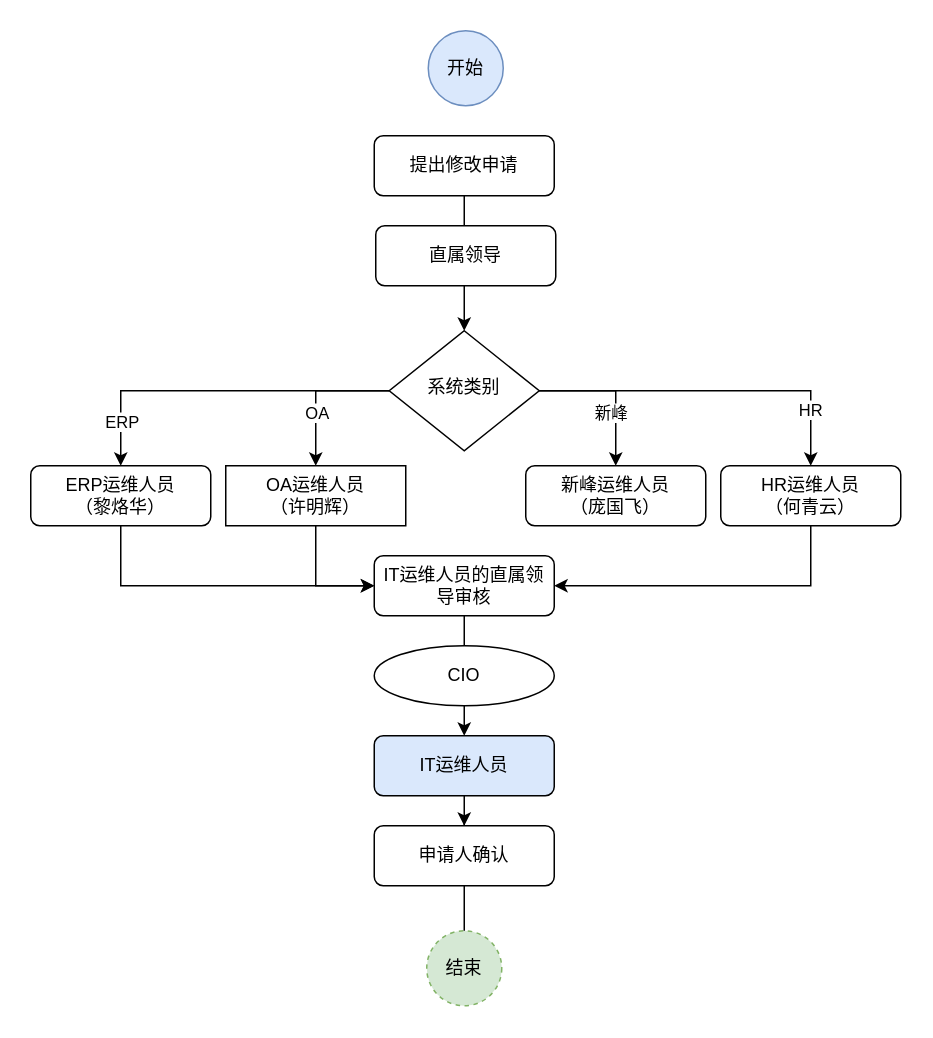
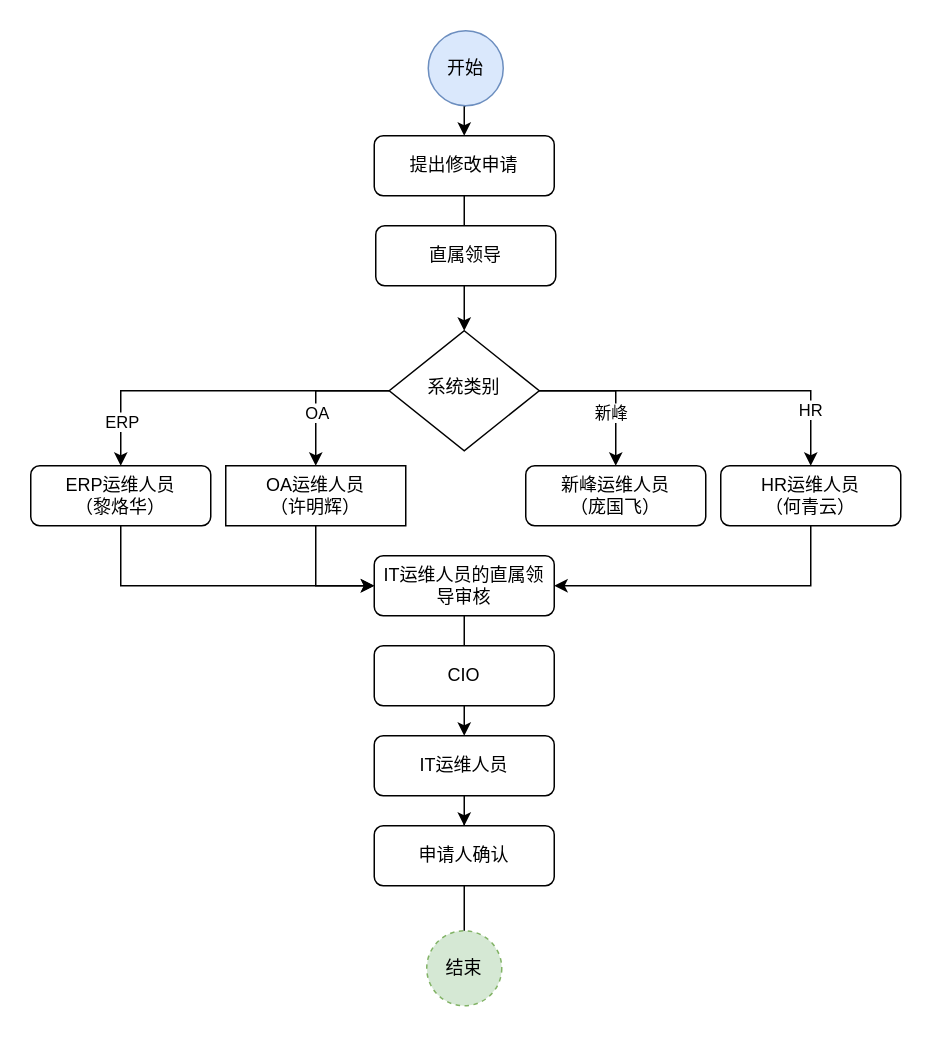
edge "开始" -> "提出修改申请": added
node "CIO": shape ellipse -> rounded rectangle
node "IT运维人员": fillcolor #dae8fc -> #ffffff
